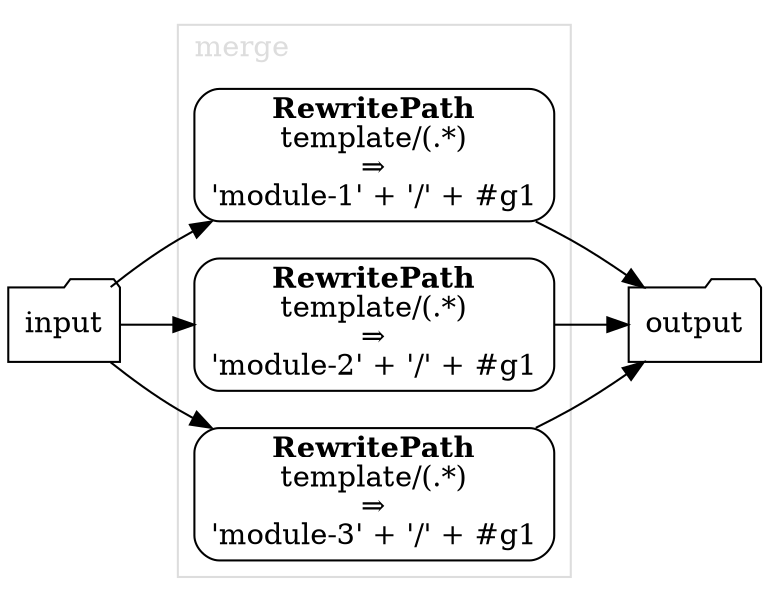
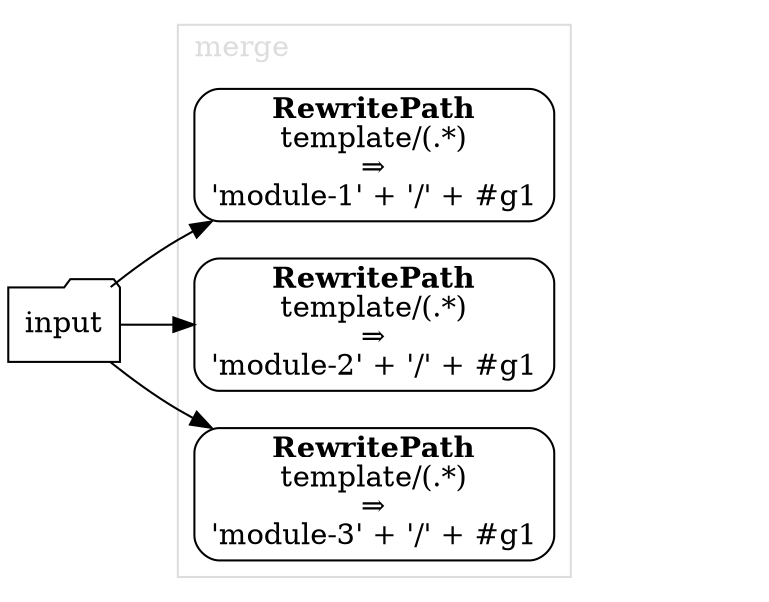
node "output": removed
